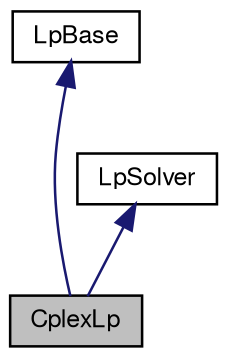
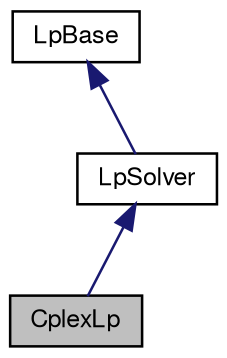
edge "CplexLp" -> "LpBase": now "LpSolver" -> "LpBase"
